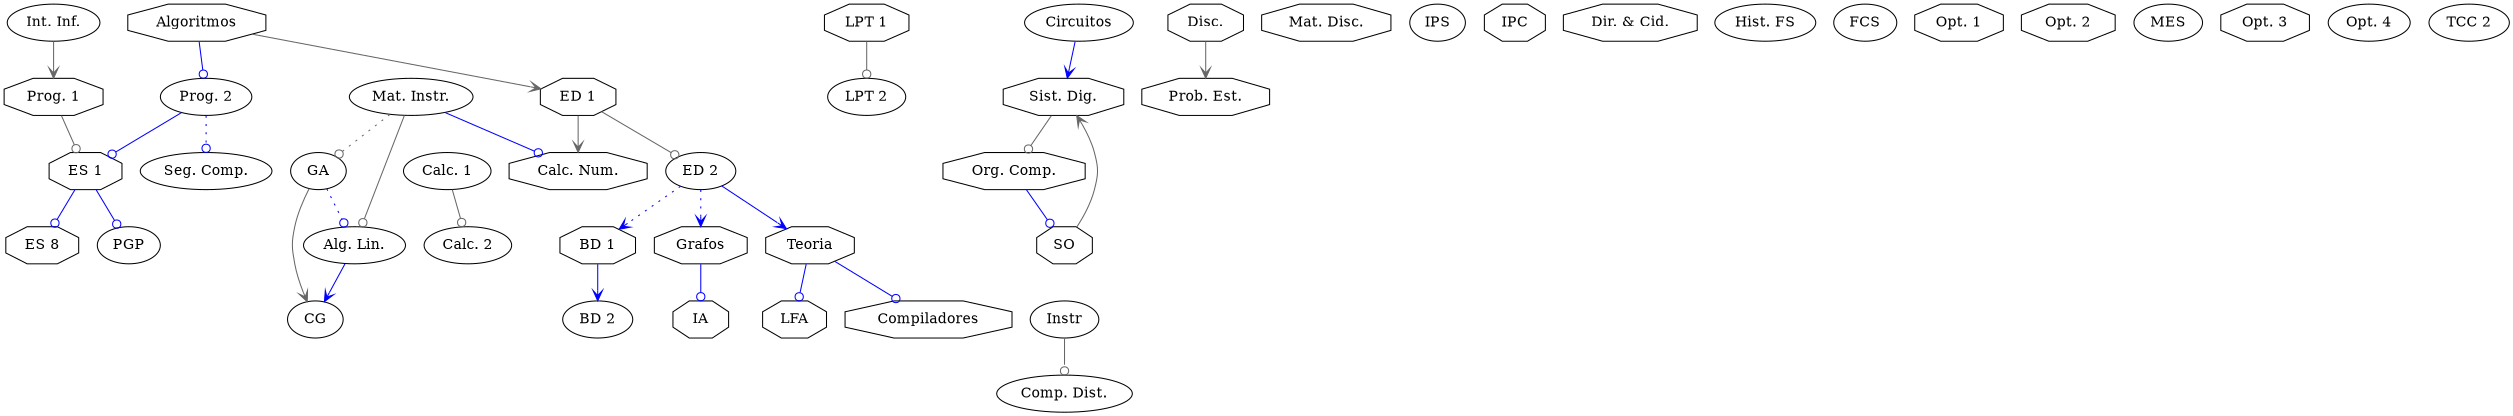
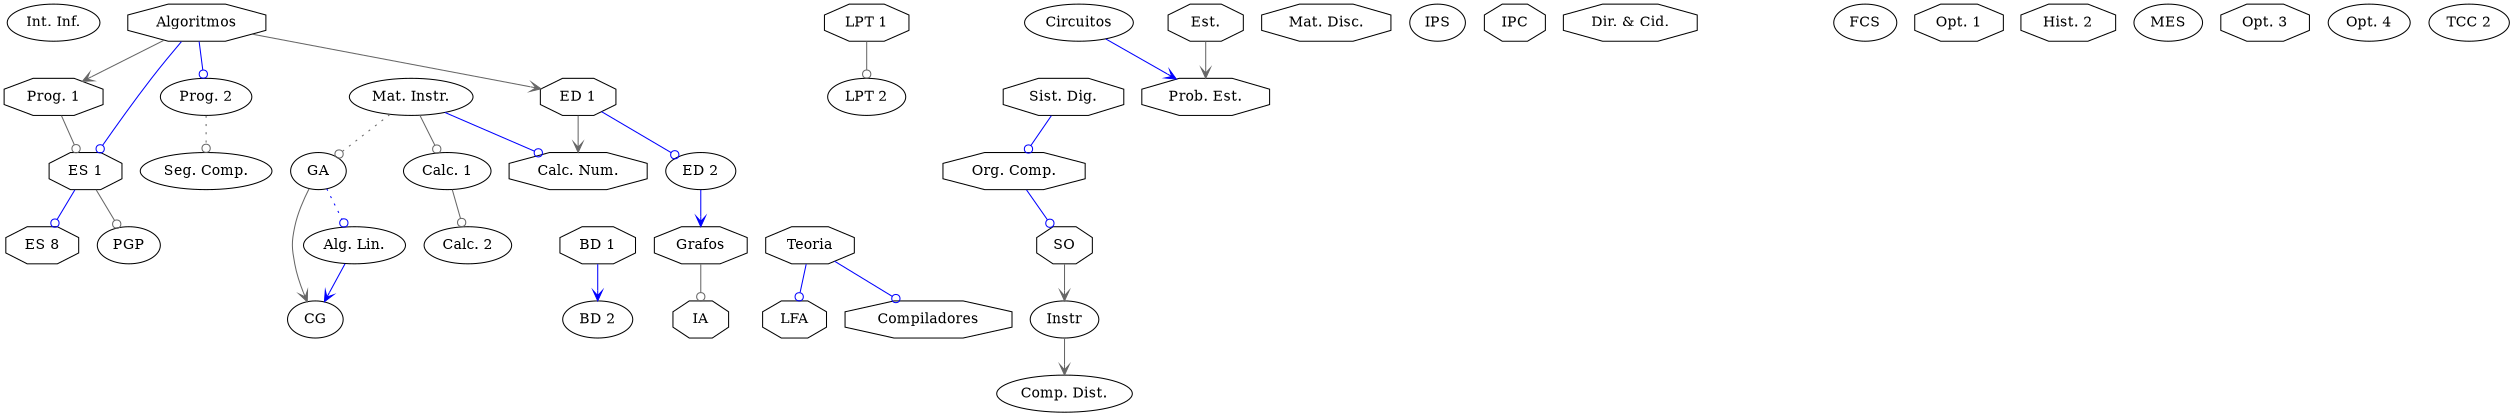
node "Disc.": label "Disc." -> "Est."
node "Hist. FS": removed
node "Opt. 2": label "Opt. 2" -> "Hist. 2"
edge "Int. Inf." -> "Prog. 1": now "Algoritmos" -> "Prog. 1"
edge "Circuitos" -> "Sist. Dig.": now "Circuitos" -> "Prob. Est."
edge "Prog. 2" -> "Seg. Comp.": color blue -> gray40
edge "Sist. Dig." -> "Org. Comp.": color gray40 -> blue
edge "Prog. 2" -> "ES 1": now "Algoritmos" -> "ES 1"
edge "ED 1" -> "ED 2": color gray40 -> blue
edge "Mat. Instr." -> "Alg. Lin.": now "Mat. Instr." -> "Calc. 1"
edge "SO" -> "Sist. Dig.": now "SO" -> "Instr"
edge "ED 2" -> "Grafos": style dotted -> solid
edge "ED 2" -> "Teoria": removed
edge "ES 1" -> "PGP": color blue -> gray40
edge "ED 2" -> "BD 1": removed
edge "Grafos" -> "IA": color blue -> gray40
edge "Instr" -> "Comp. Dist.": arrowhead odot -> vee
